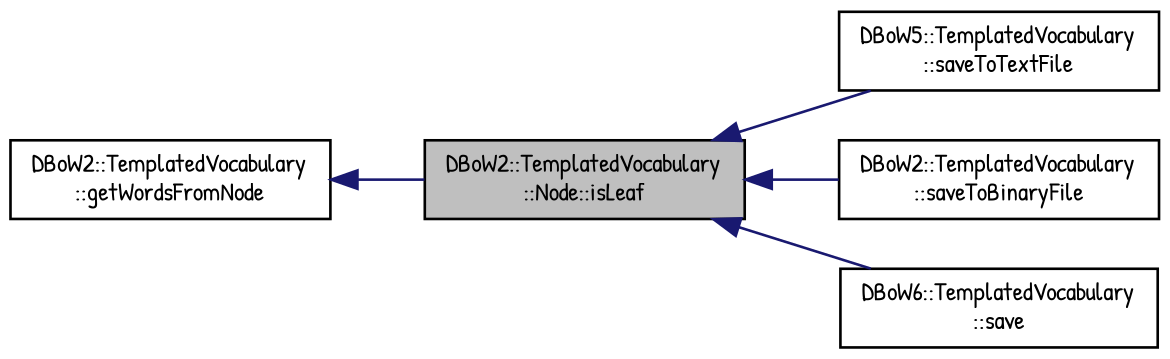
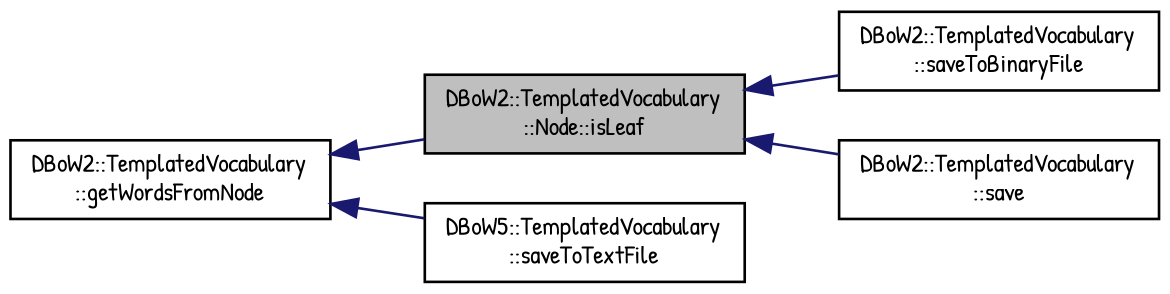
edge "DBoW5::TemplatedVocabulary ::saveToTextFile" -> "DBoW2::TemplatedVocabulary ::Node::isLeaf": now "DBoW5::TemplatedVocabulary ::saveToTextFile" -> "DBoW2::TemplatedVocabulary ::getWordsFromNode"
node "DBoW6::TemplatedVocabulary ::save": label "DBoW6::TemplatedVocabulary ::save" -> "DBoW2::TemplatedVocabulary ::save"
